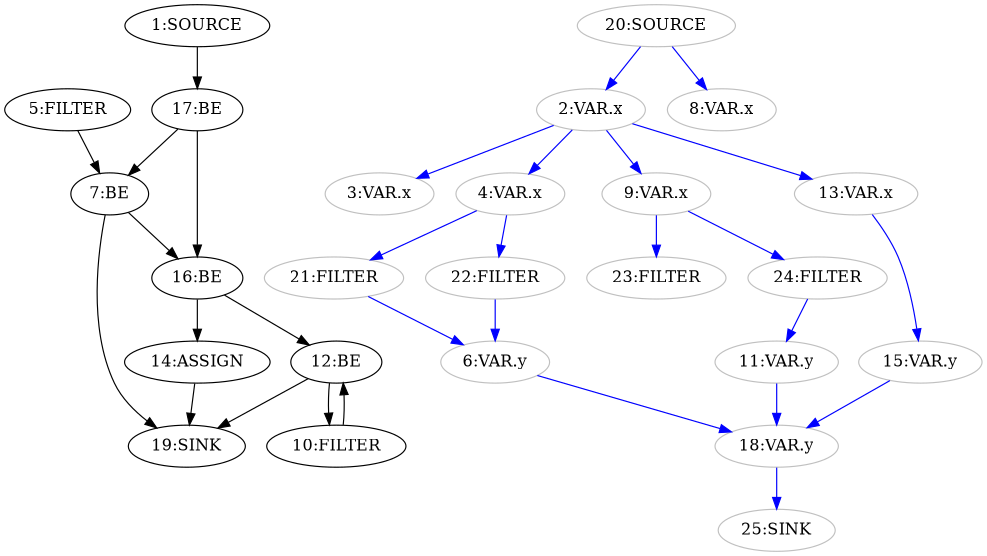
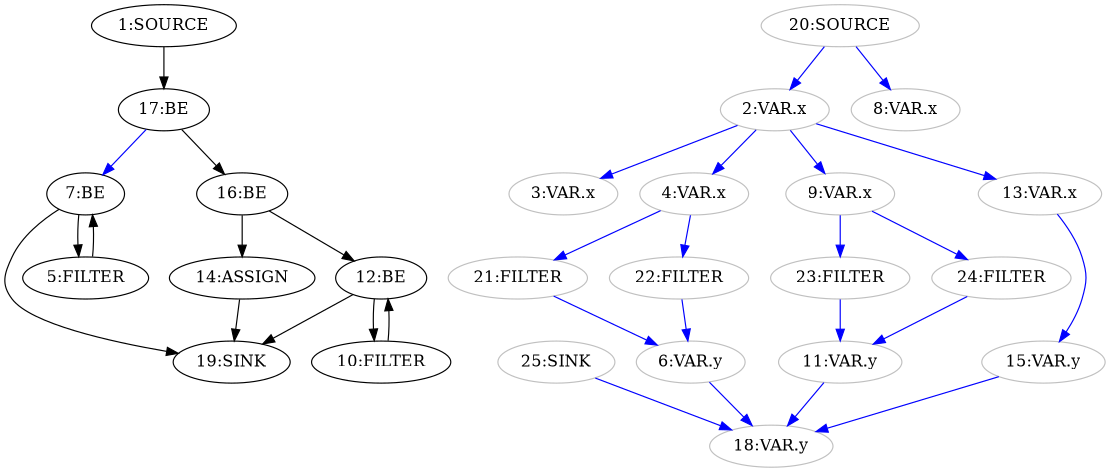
edge "17:BE" -> "7:BE": color black -> blue
edge "7:BE" -> "16:BE": now "7:BE" -> "5:FILTER"
edge "23:FILTER" -> "11:VAR.y": added
edge "18:VAR.y" -> "25:SINK": reversed
